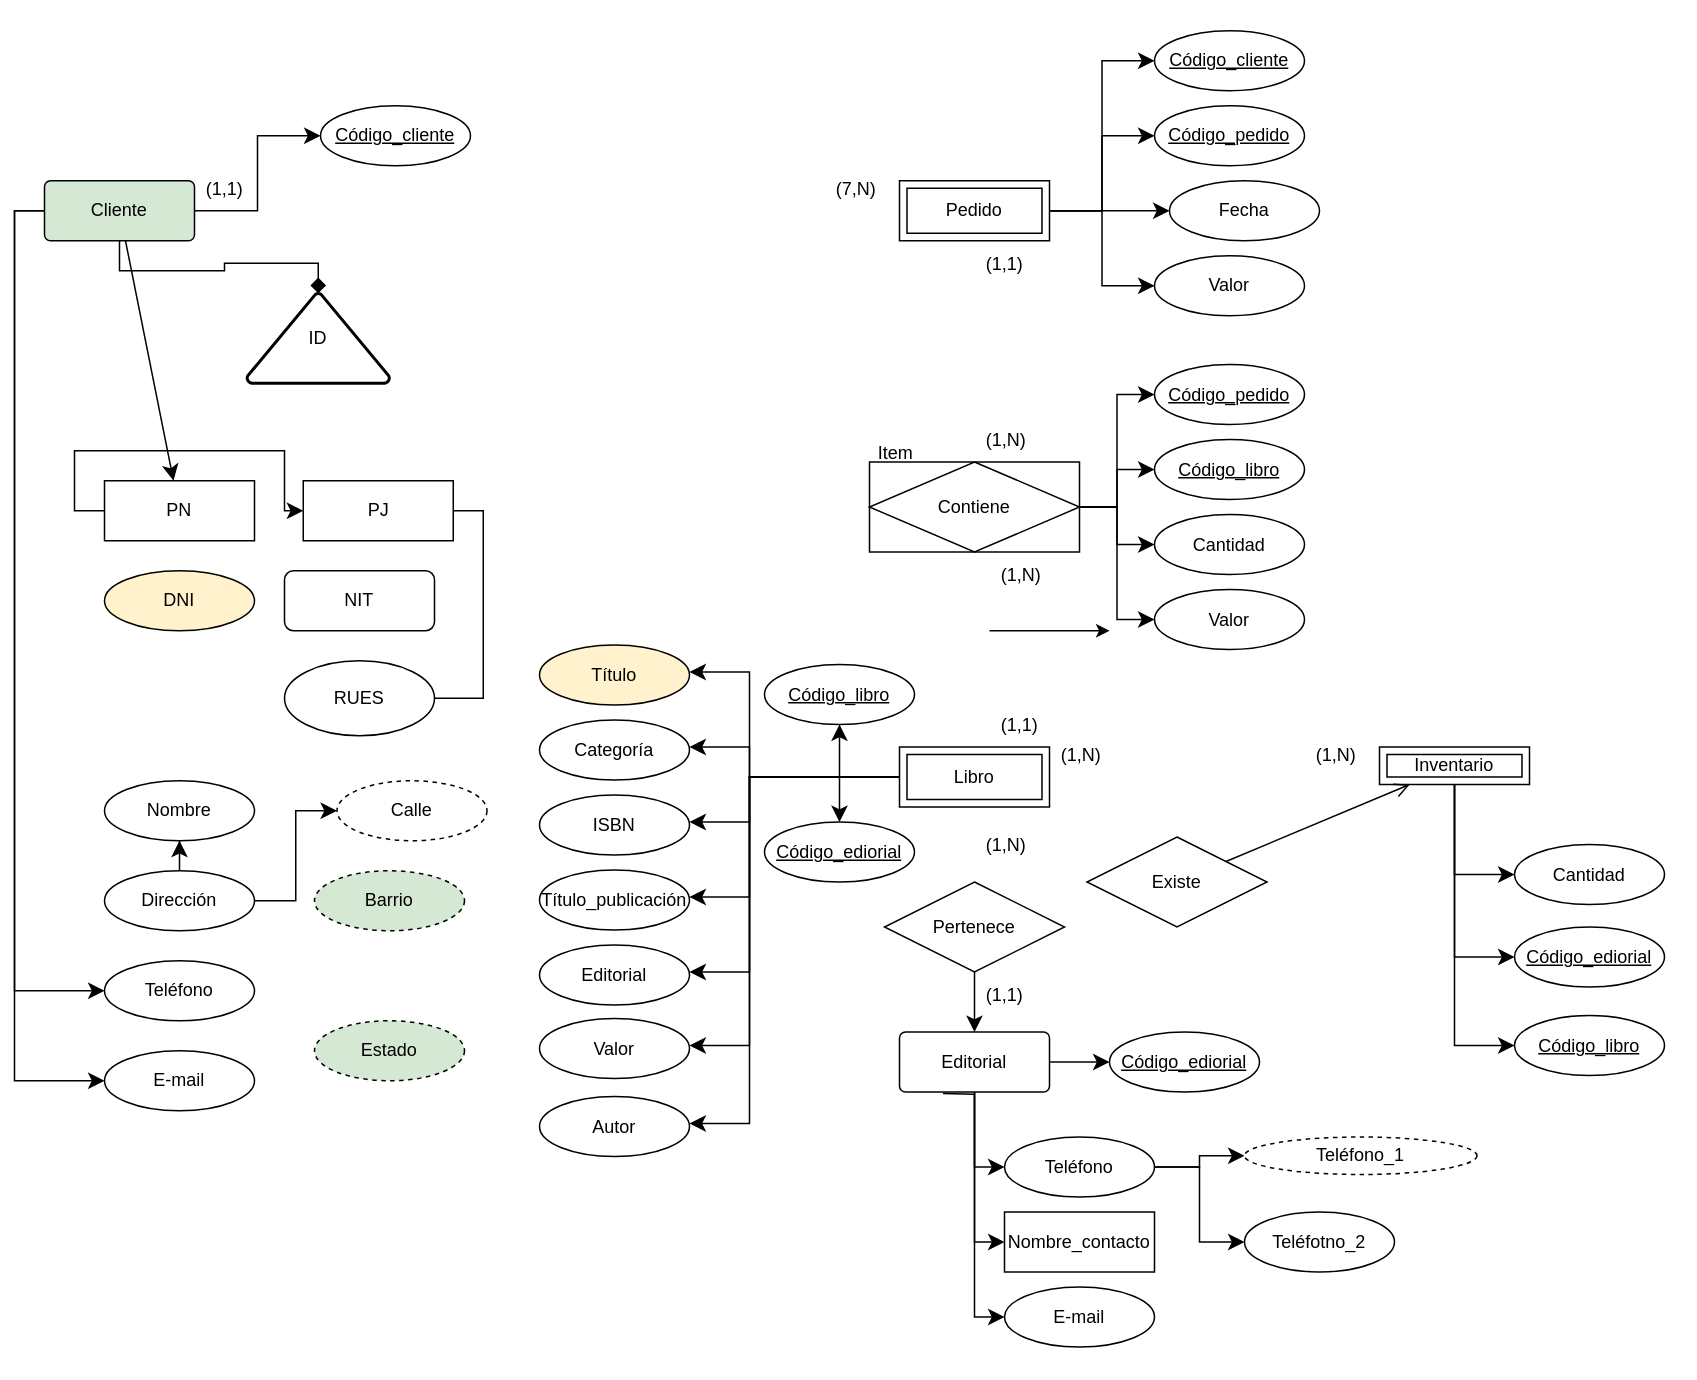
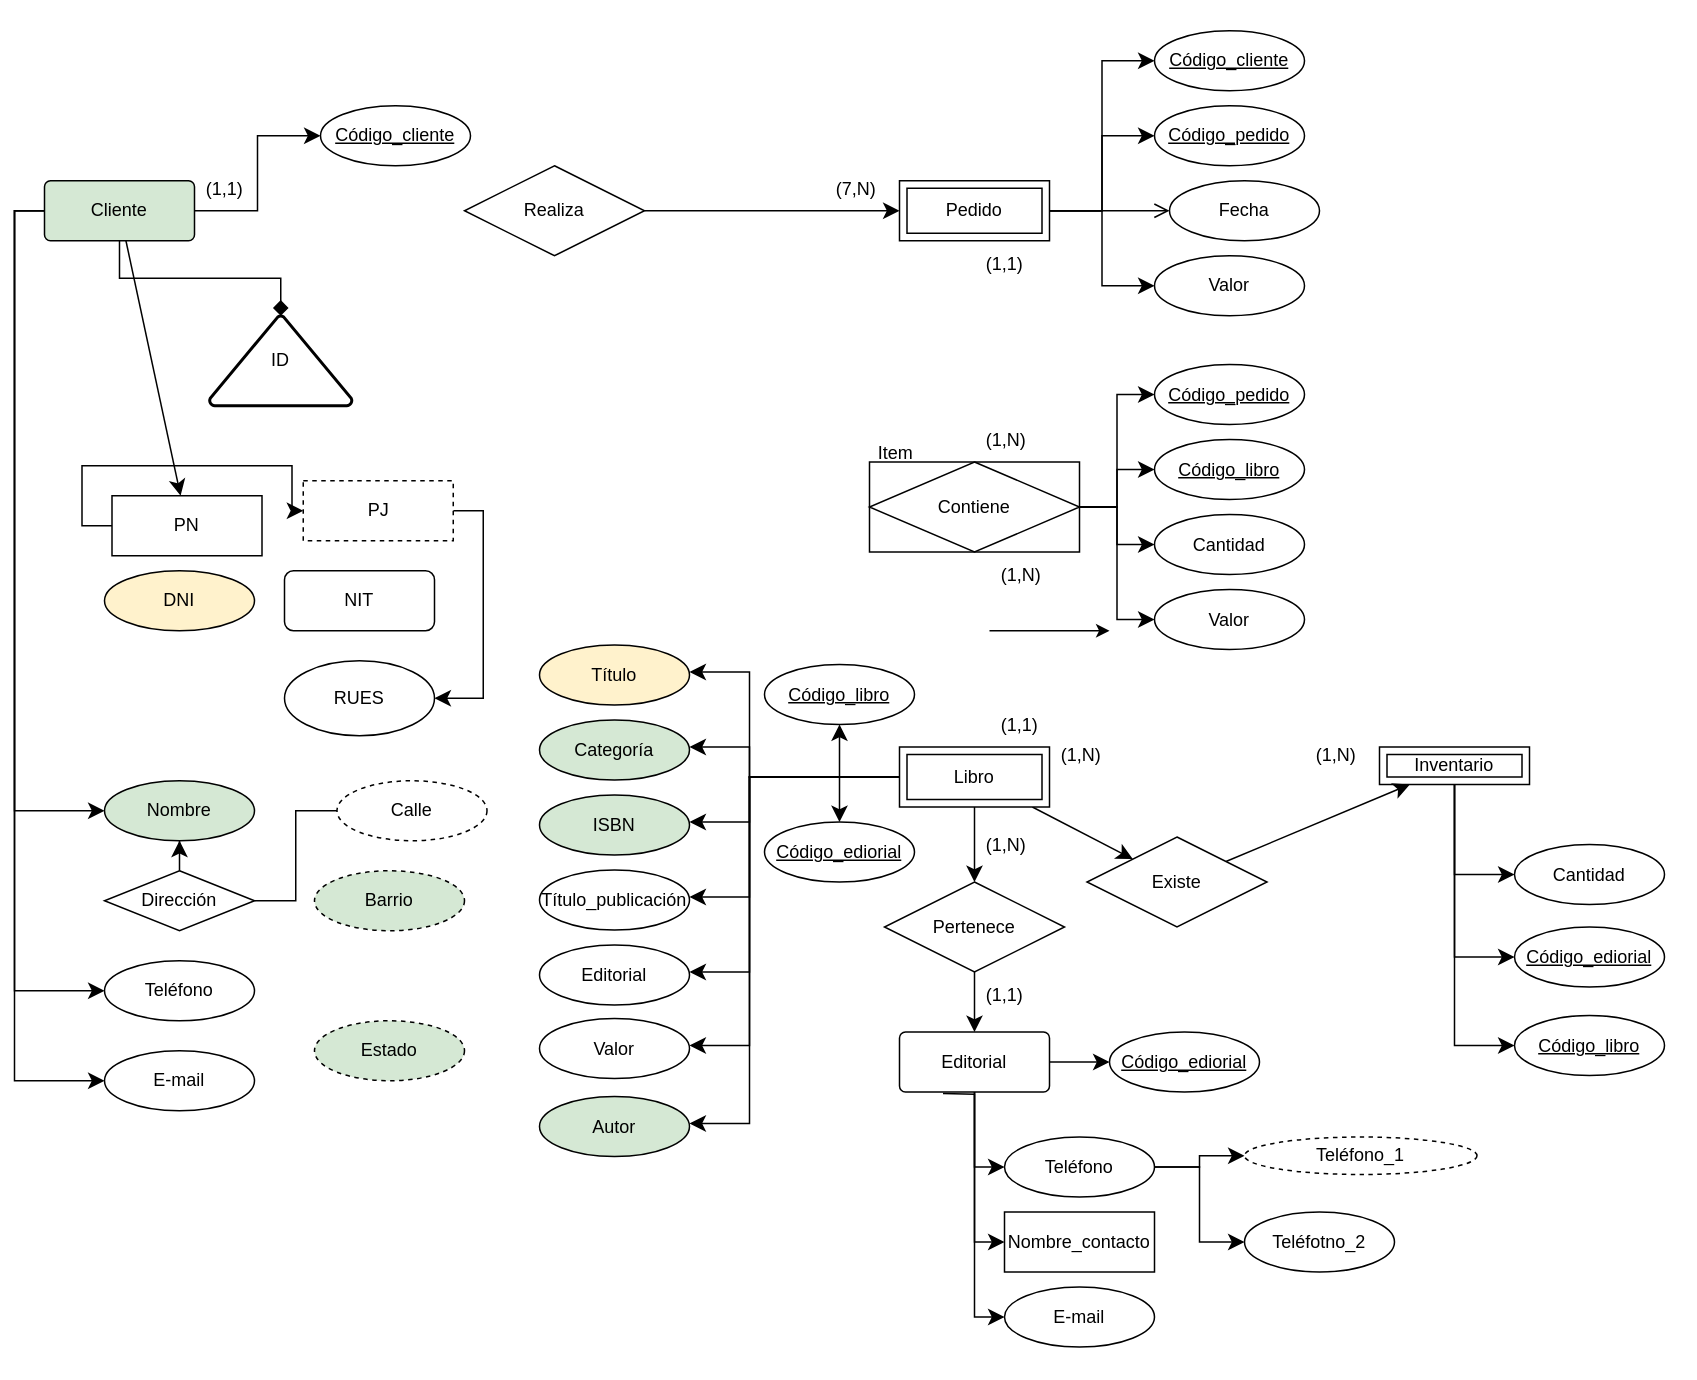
node "Realiza": added
edge "Realiza" -> "Pedido": added
edge "Pedido" -> "Fecha": arrowhead classic -> open
node "ID": moved (318, 338) -> (281, 361)
node "PN": moved (179, 511) -> (187, 526)
node "PJ": style solid -> dashed
edge "PJ" -- "RUES": arrowhead none -> classic
node "Categoría": fillcolor #ffffff -> #d5e8d4
edge "Existe" -> "Inventario": arrowhead open -> classic
edge "Cliente" -> "Nombre": added
node "Nombre": fillcolor #ffffff -> #d5e8d4
edge "Dirección" -> "Calle": arrowhead classic -> none
node "ISBN": fillcolor #ffffff -> #d5e8d4
edge "Libro" -> "Existe": added
edge "Libro" -> "Pertenece": added
node "Dirección": shape ellipse -> diamond
node "Autor": fillcolor #ffffff -> #d5e8d4
